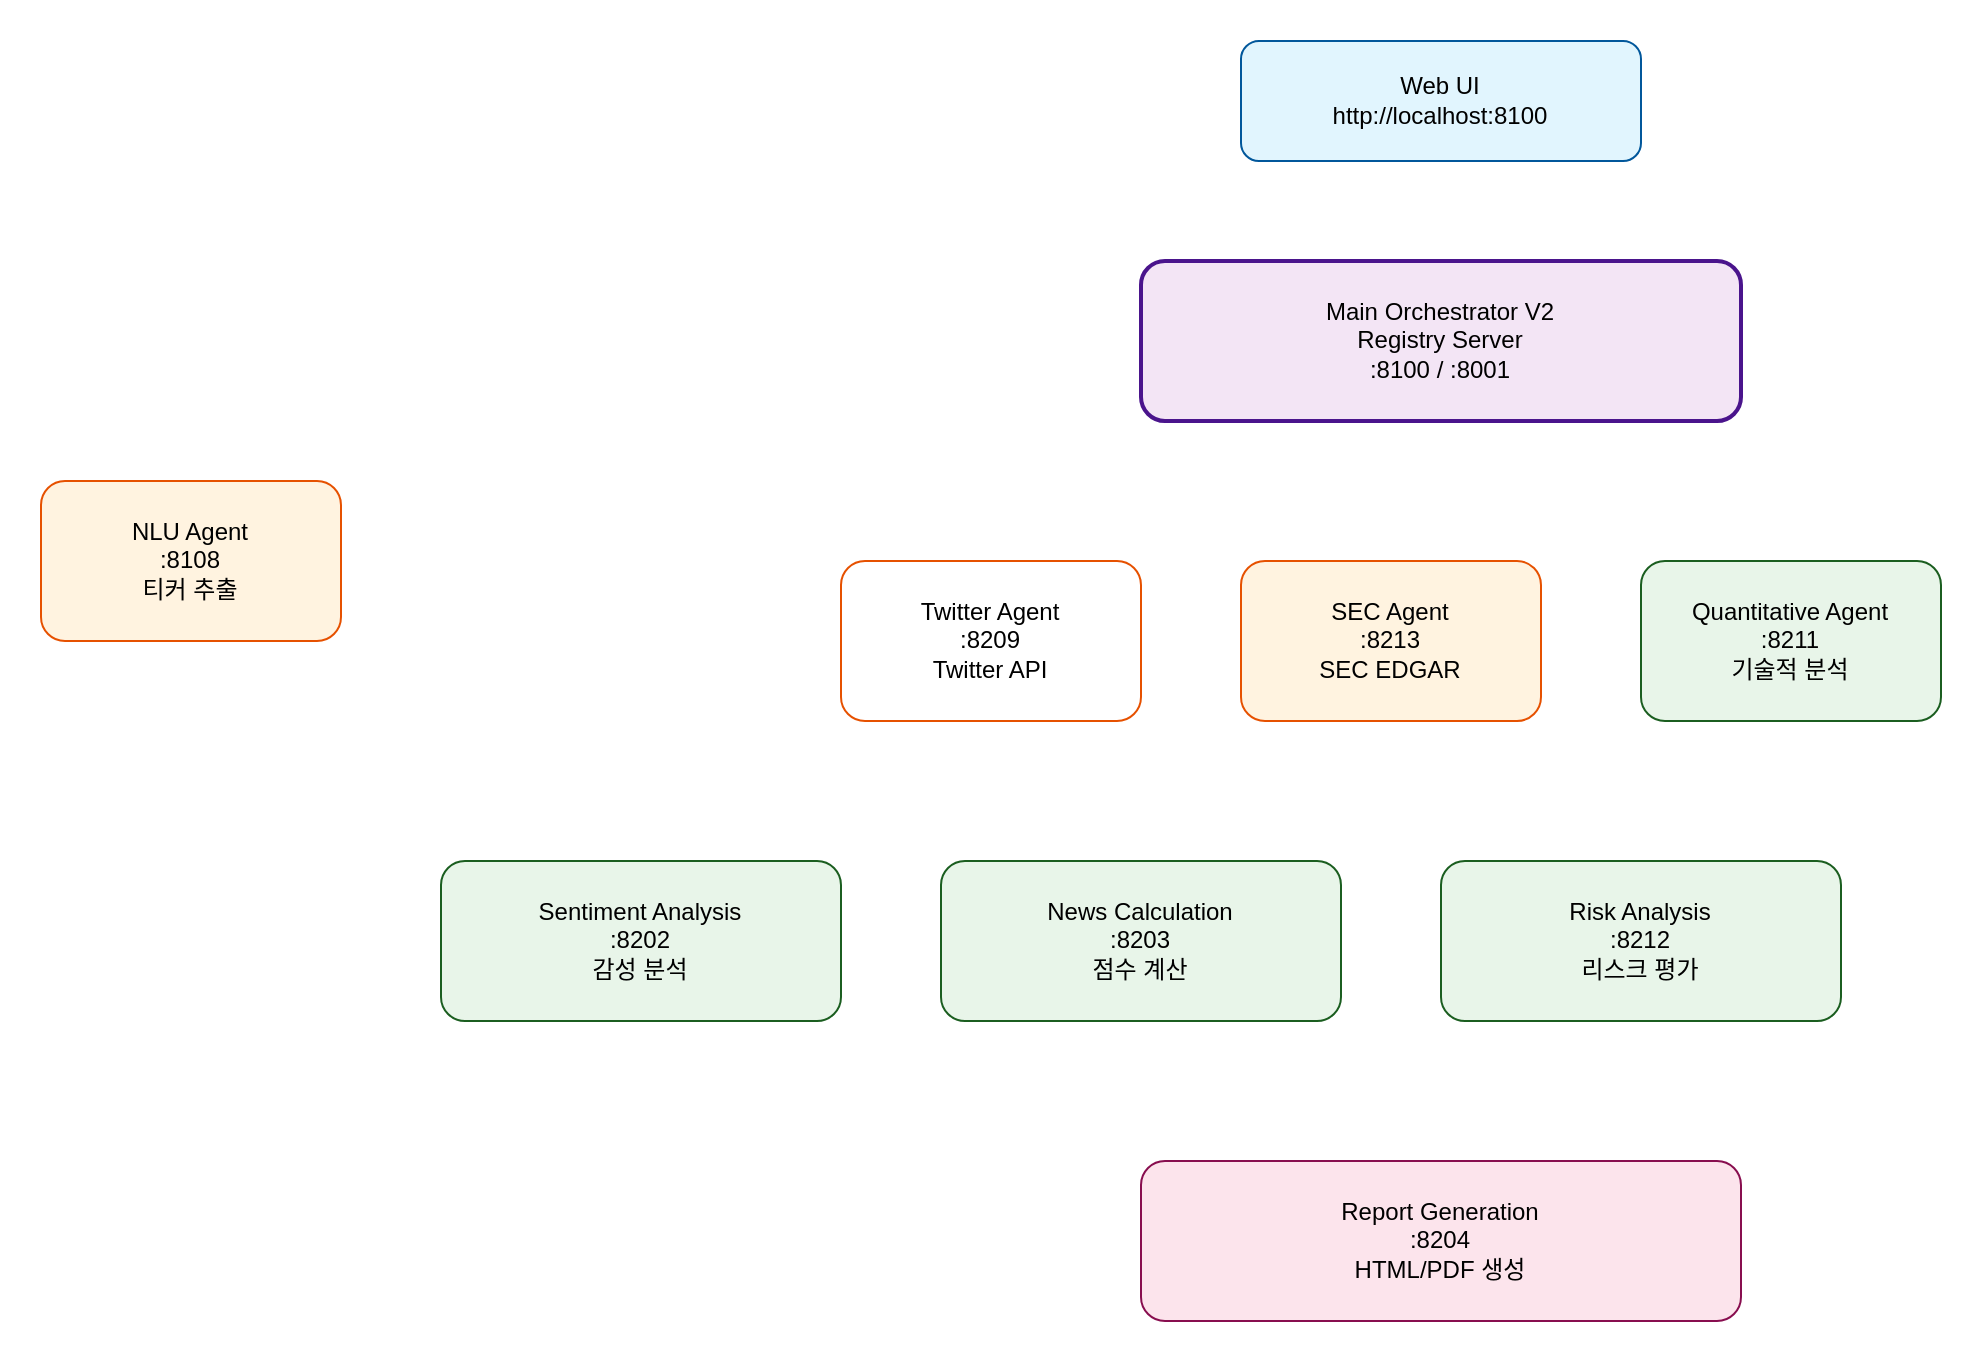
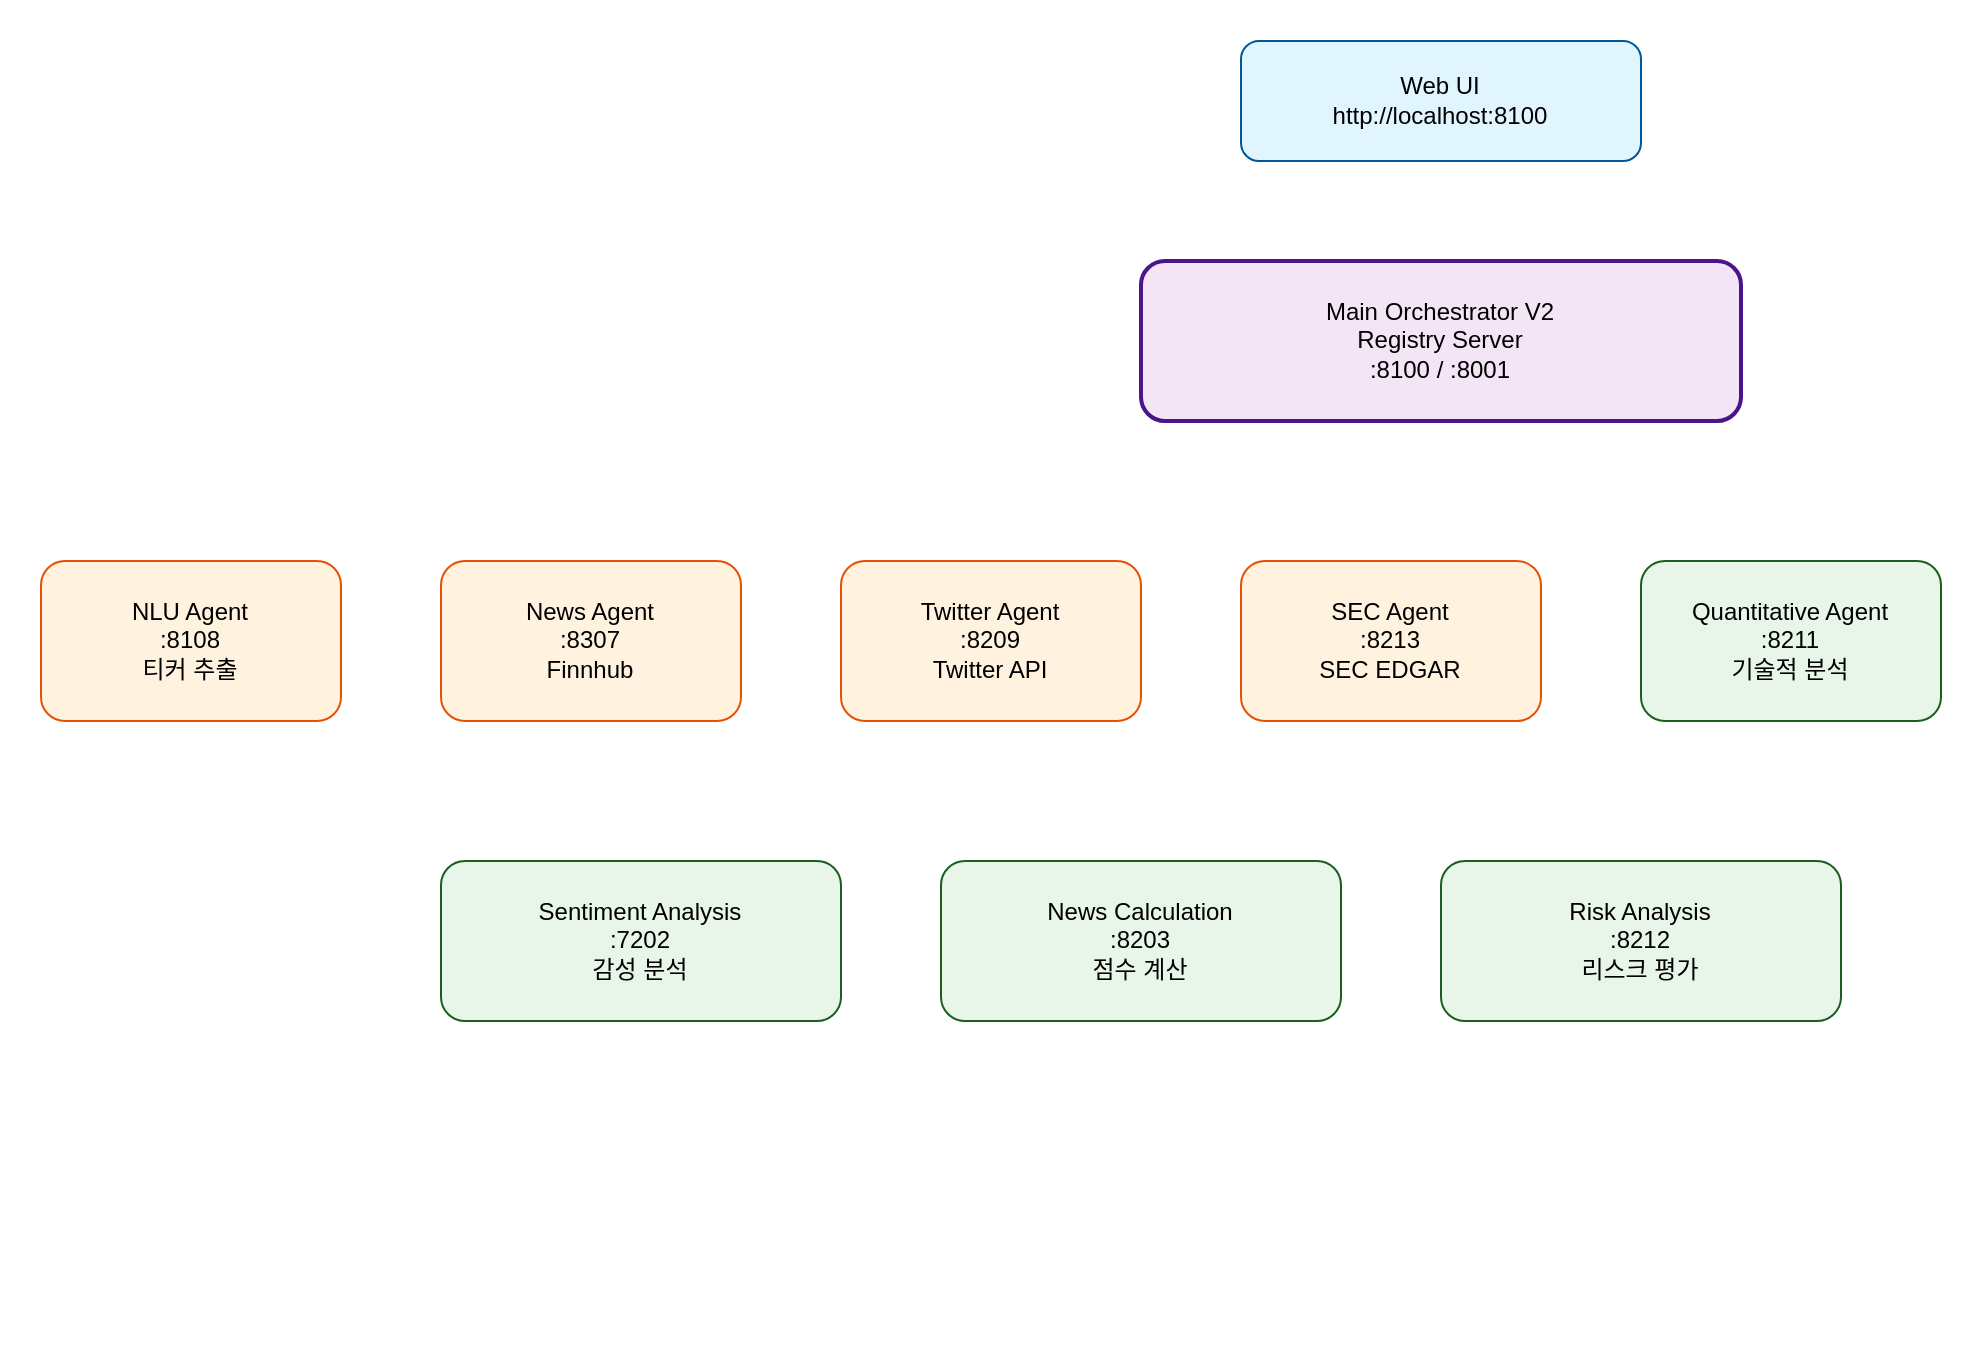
node "NLU Agent :8108 티커 추출": moved (191, 561) -> (191, 641)
node "News Agent :8307 Finnhub": added
node "Twitter Agent :8209 Twitter API": fillcolor #ffffff -> #fff3e0
node "Sentiment Analysis :8202 감성 분석": label "Sentiment Analysis :8202 감성 분석" -> "Sentiment Analysis :7202 감성 분석"
node "Report Generation :8204 HTML/PDF 생성": removed
